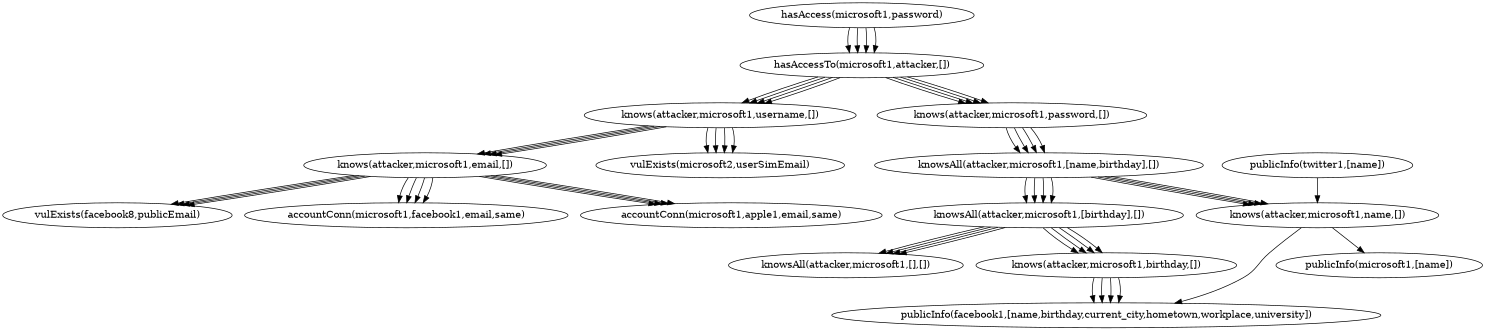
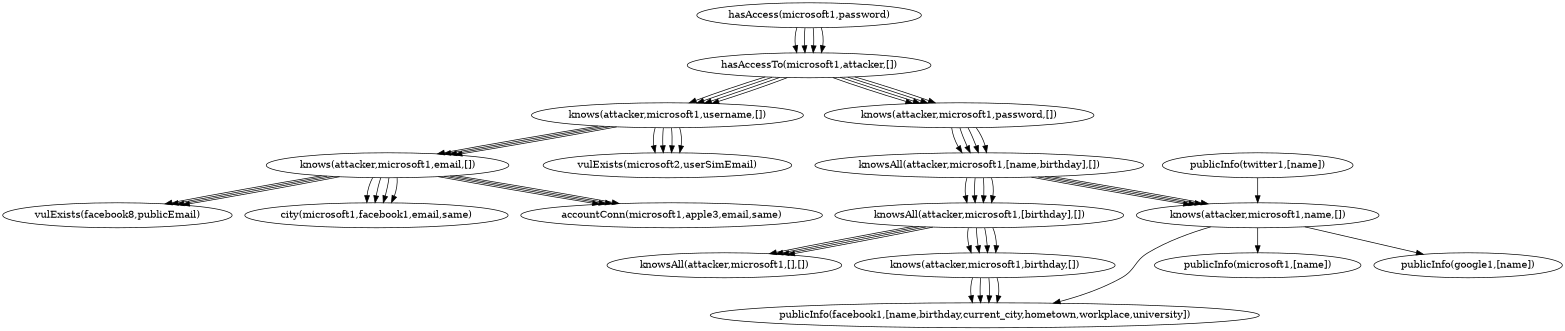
node "accountConn(microsoft1,facebook1,email,same)": label "accountConn(microsoft1,facebook1,email,same)" -> "city(microsoft1,facebook1,email,same)"
node "accountConn(microsoft1,apple1,email,same)": label "accountConn(microsoft1,apple1,email,same)" -> "accountConn(microsoft1,apple3,email,same)"
node "publicInfo(google1,[name])": added
